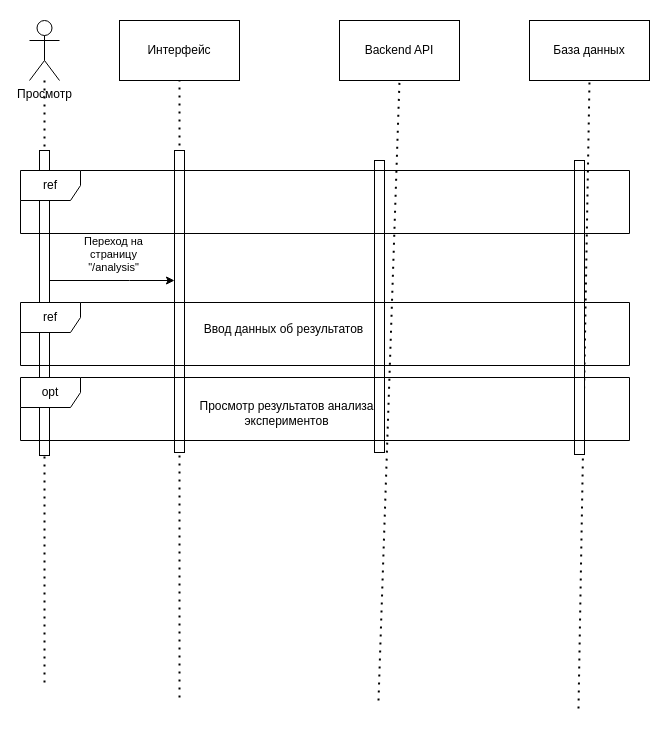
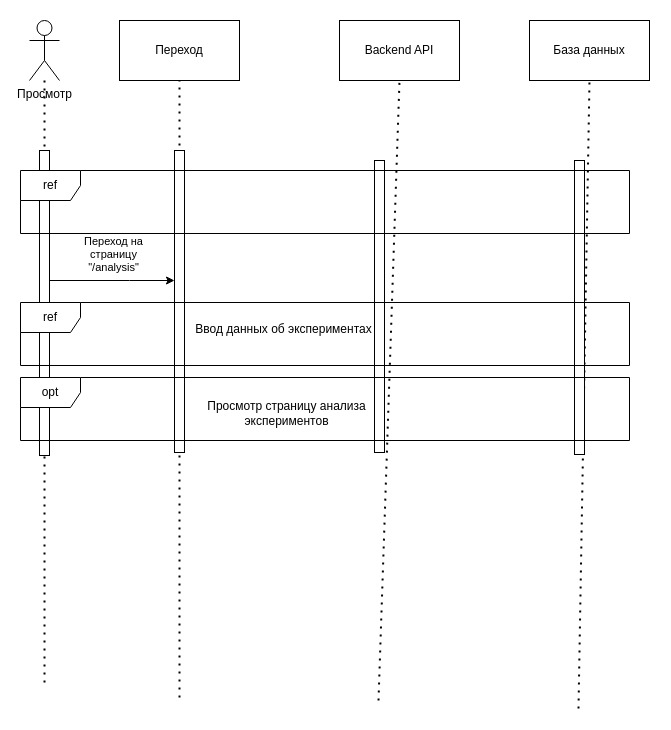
node "Интерфейс": label "Интерфейс" -> "Переход"
node "Ввод данных об результатов": label "Ввод данных об результатов" -> "Ввод данных об экспериментах"
node "Просмотр результатов анализа экспериментов": label "Просмотр результатов анализа экспериментов" -> "Просмотр страницу анализа экспериментов"
